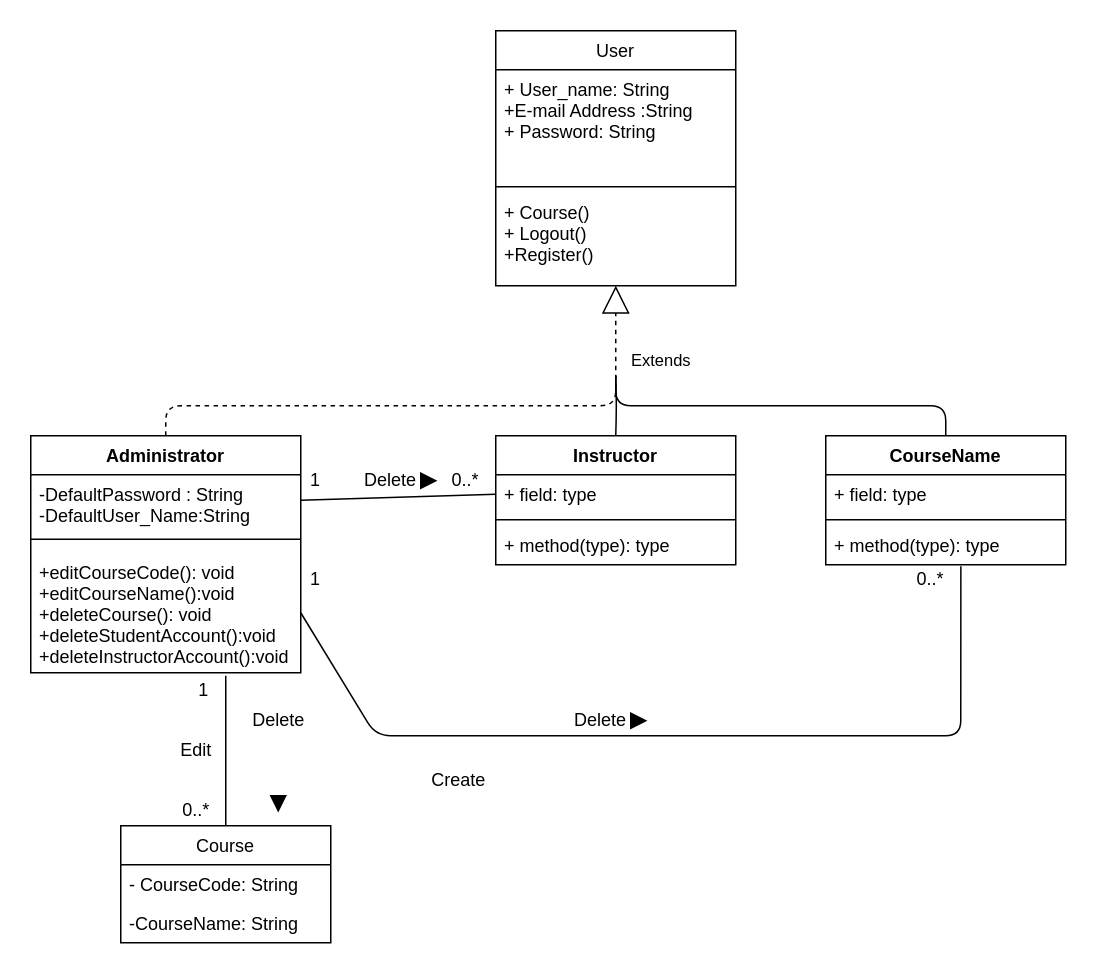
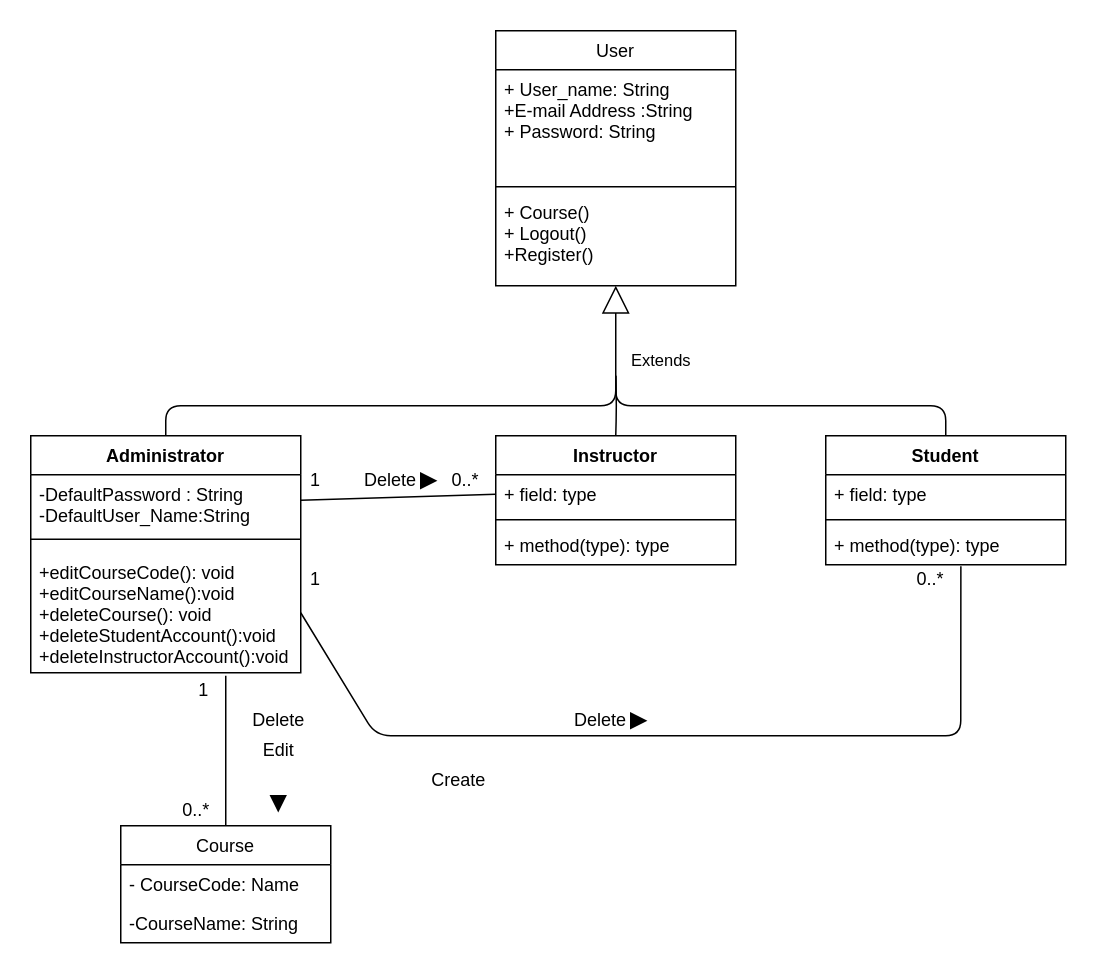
edge "Administrator" -> "User": style dashed -> solid
node "CourseName": label "CourseName" -> "Student"
node "Edit": moved (196, 751) -> (278, 751)
node "- CourseCode: String": label "- CourseCode: String" -> "- CourseCode: Name"
